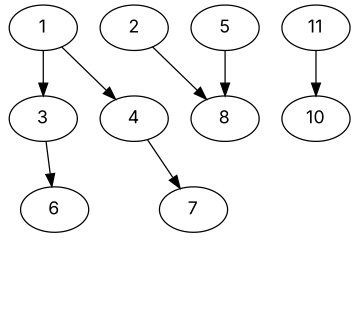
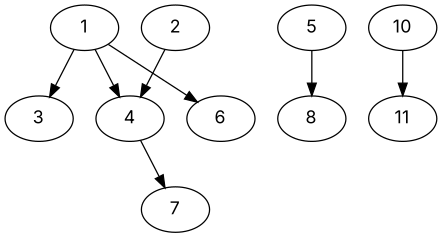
edge "11" -> "10": reversed
edge "2" -> "8": now "2" -> "4"
edge "3" -> "6": now "1" -> "6"
